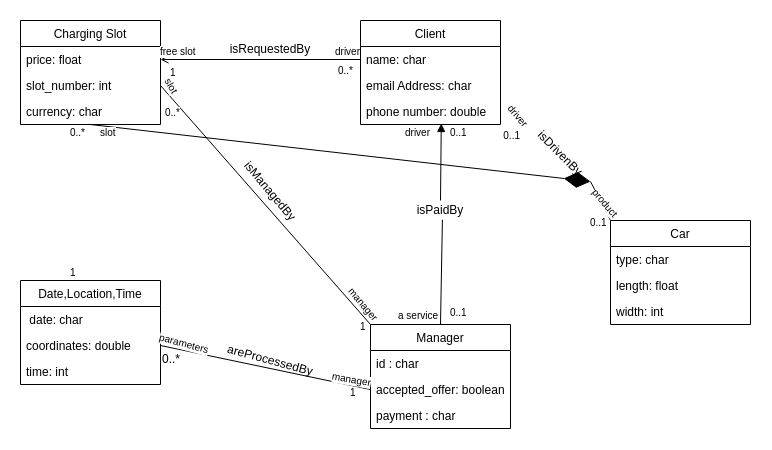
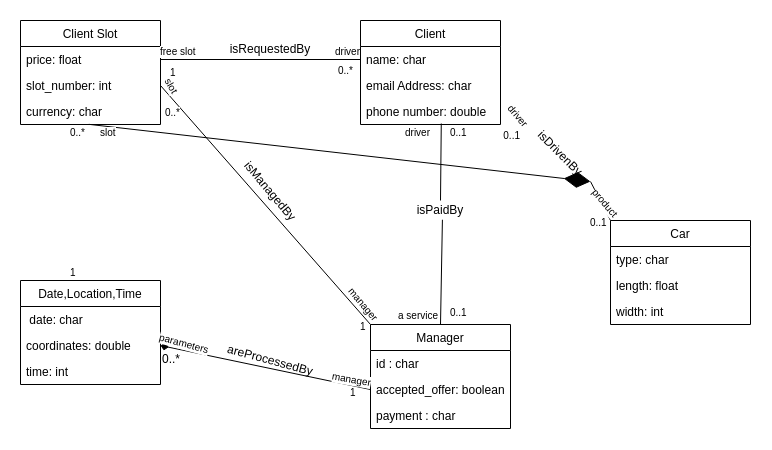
node "Charging Slot": label "Charging Slot" -> "Client Slot"
node "free slot": fillcolor #f8cecc -> #ffffff
edge "name: char" -> "price: float": arrowhead open -> none
edge "isPaidBy" -> "phone number: double": arrowhead block -> none
edge "coordinates: double" -- "accepted_offer: boolean": arrowhead none -> diamond
